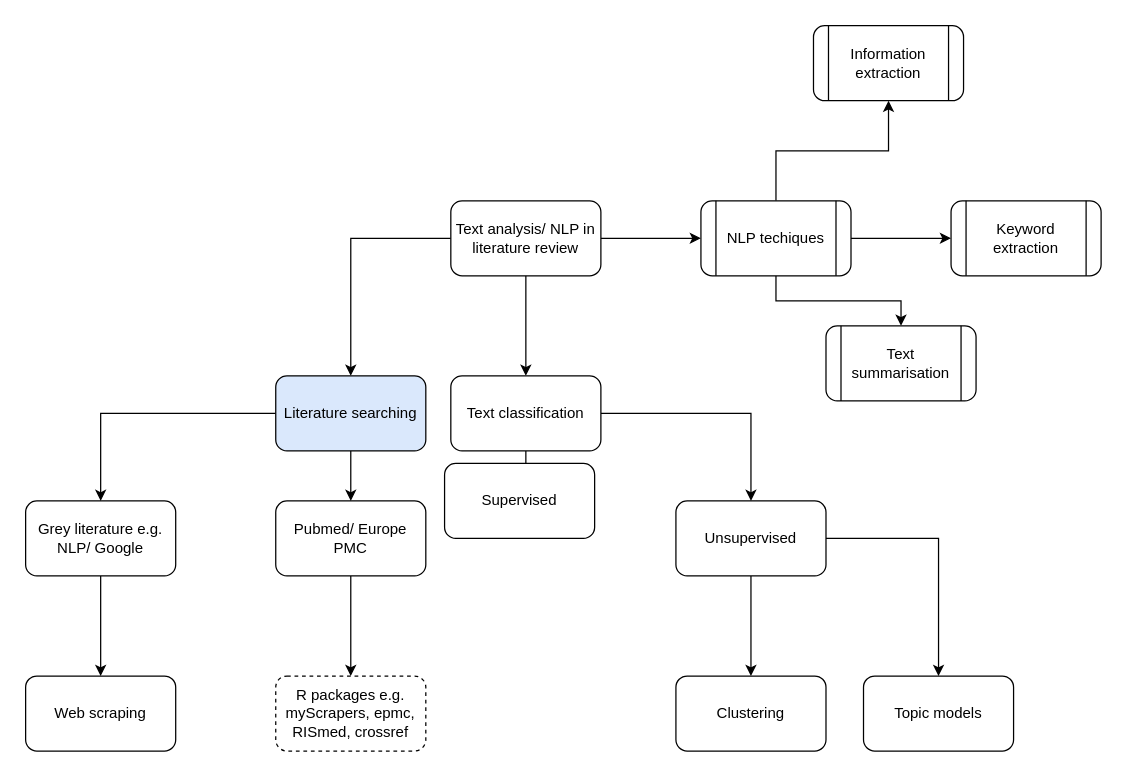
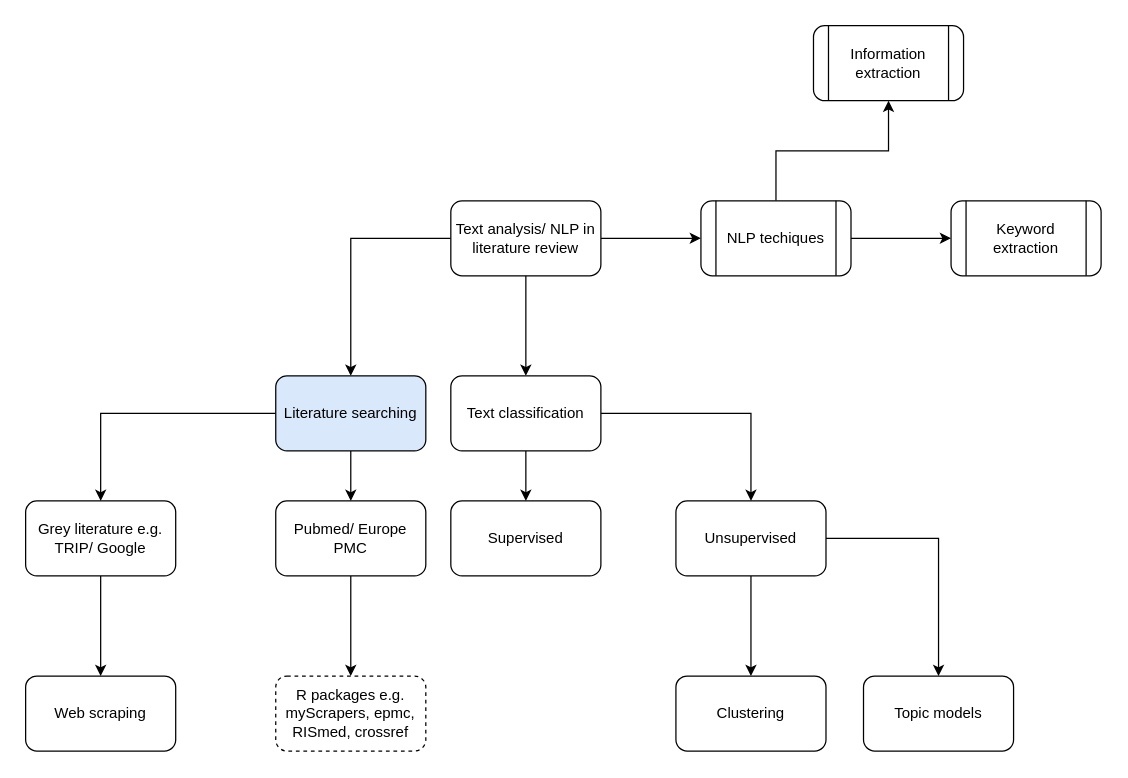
edge "NLP techiques" -> "Text summarisation": removed
node "Text summarisation": removed
node "Supervised": moved (519, 501) -> (526, 538)
node "Grey literature e.g. NLP/ Google": label "Grey literature e.g. NLP/ Google" -> "Grey literature e.g. TRIP/ Google"
